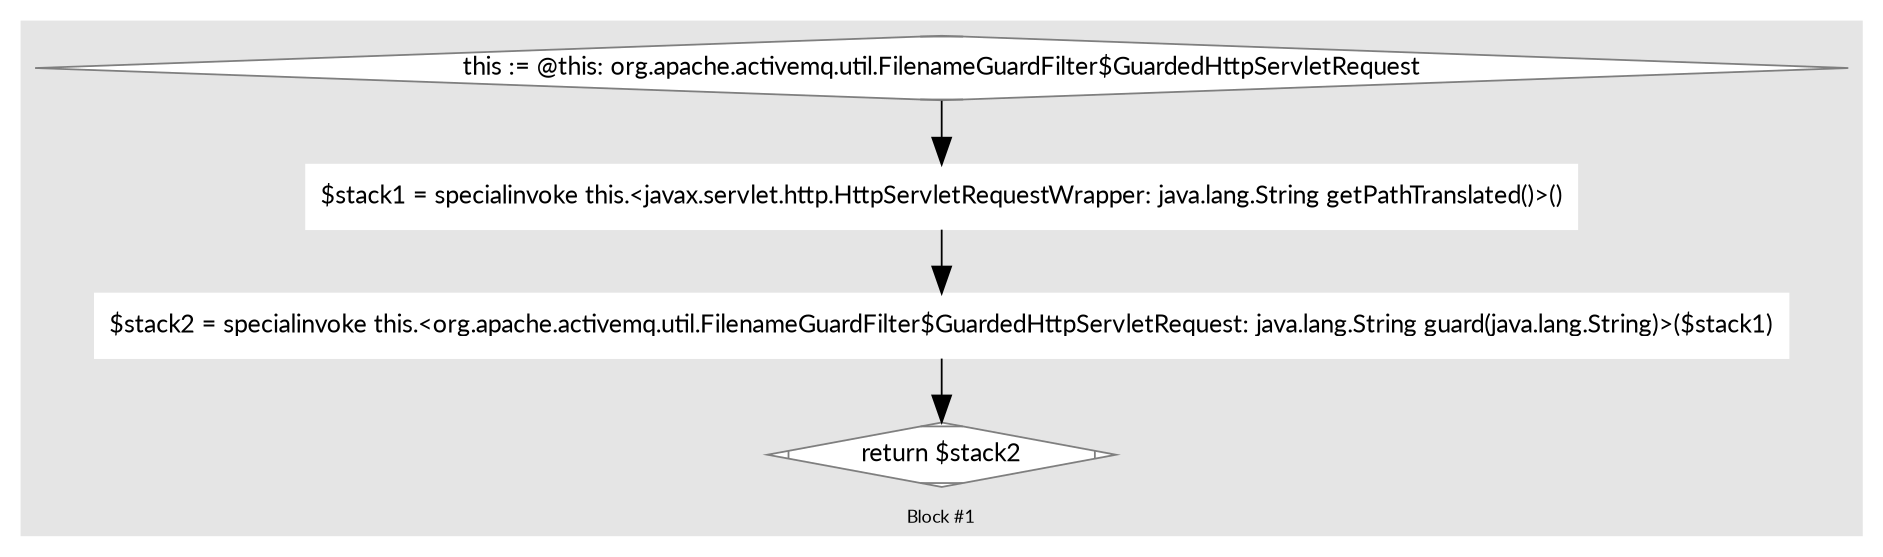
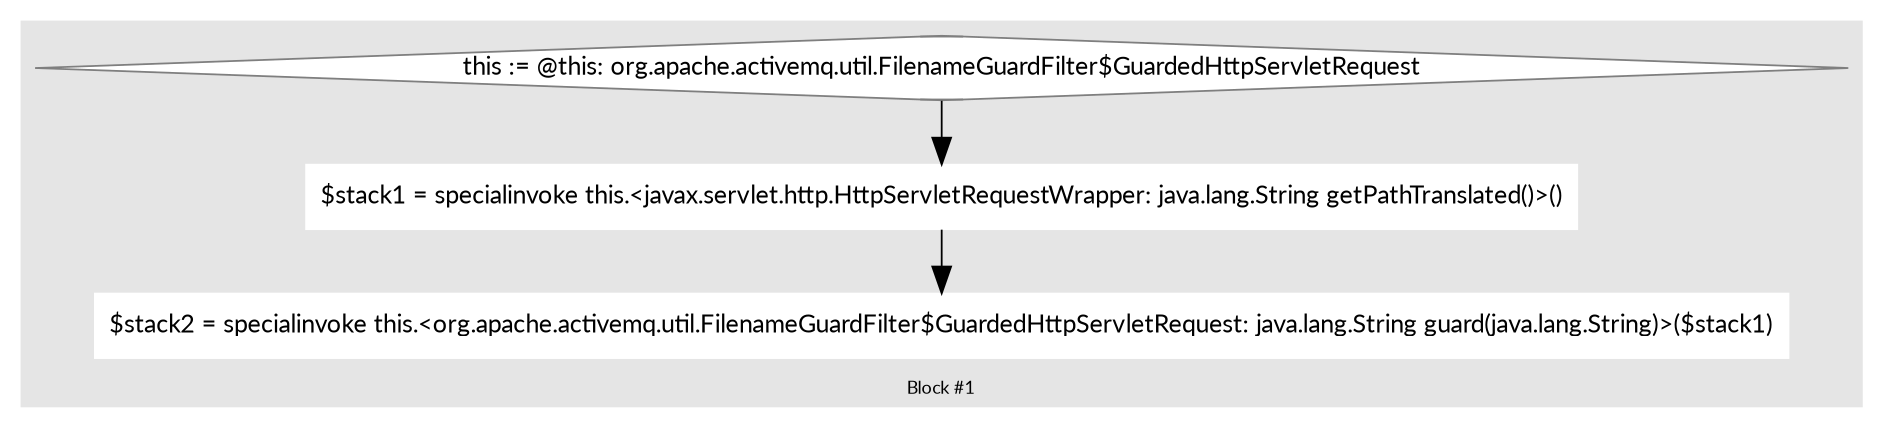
node "return $stack2": removed
